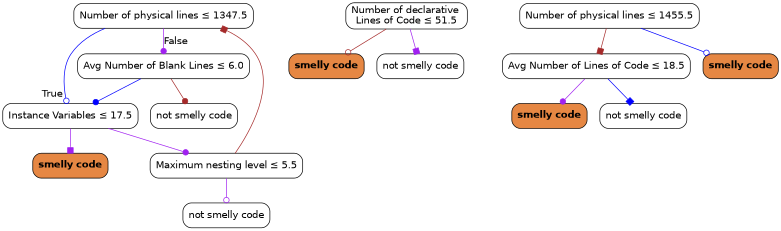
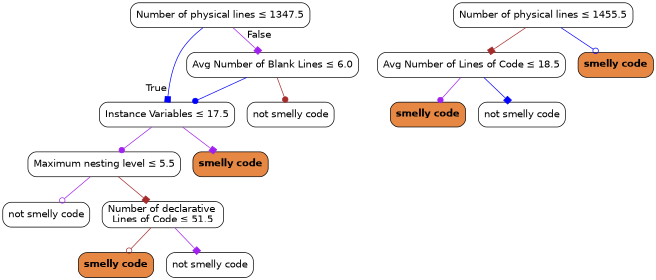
edge "Number of physical lines ≤ 1347.5" -> "Avg Number of Blank Lines ≤ 6.0": arrowhead dot -> box
edge "Number of physical lines ≤ 1347.5" -> "Instance Variables ≤ 17.5": arrowhead odot -> box
edge "Maximum nesting level ≤ 5.5" -> "Number of physical lines ≤ 1347.5": now "Maximum nesting level ≤ 5.5" -> "Number of declarative"
